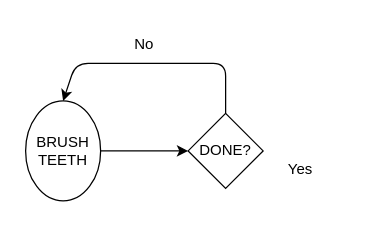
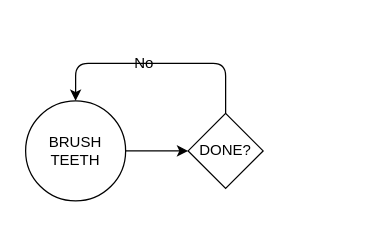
node "No": moved (144, 44) -> (144, 63)
node "BRUSH TEETH": size 75x100 -> 100x100
node "Yes": removed
